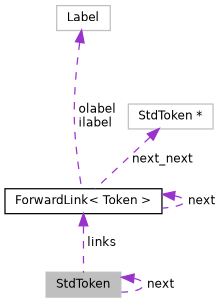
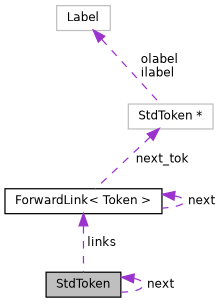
edge "ForwardLink< Token >" -> "Label": now "StdToken *" -> "Label"
edge "ForwardLink< Token >" -> "StdToken *": label " next_next" -> " next_tok"
node "StdToken": color grey75 -> black
